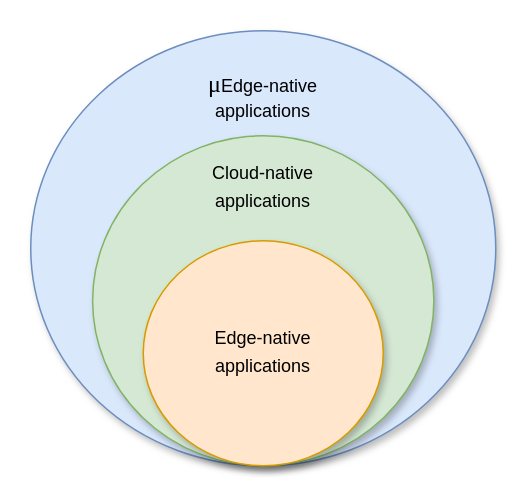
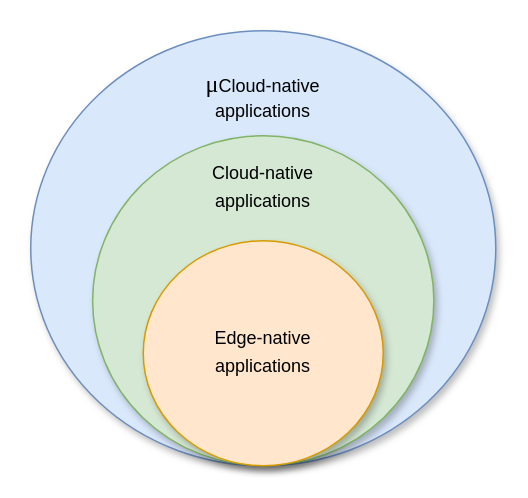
node "μEdge-native": label "μEdge-native" -> "μCloud-native"
